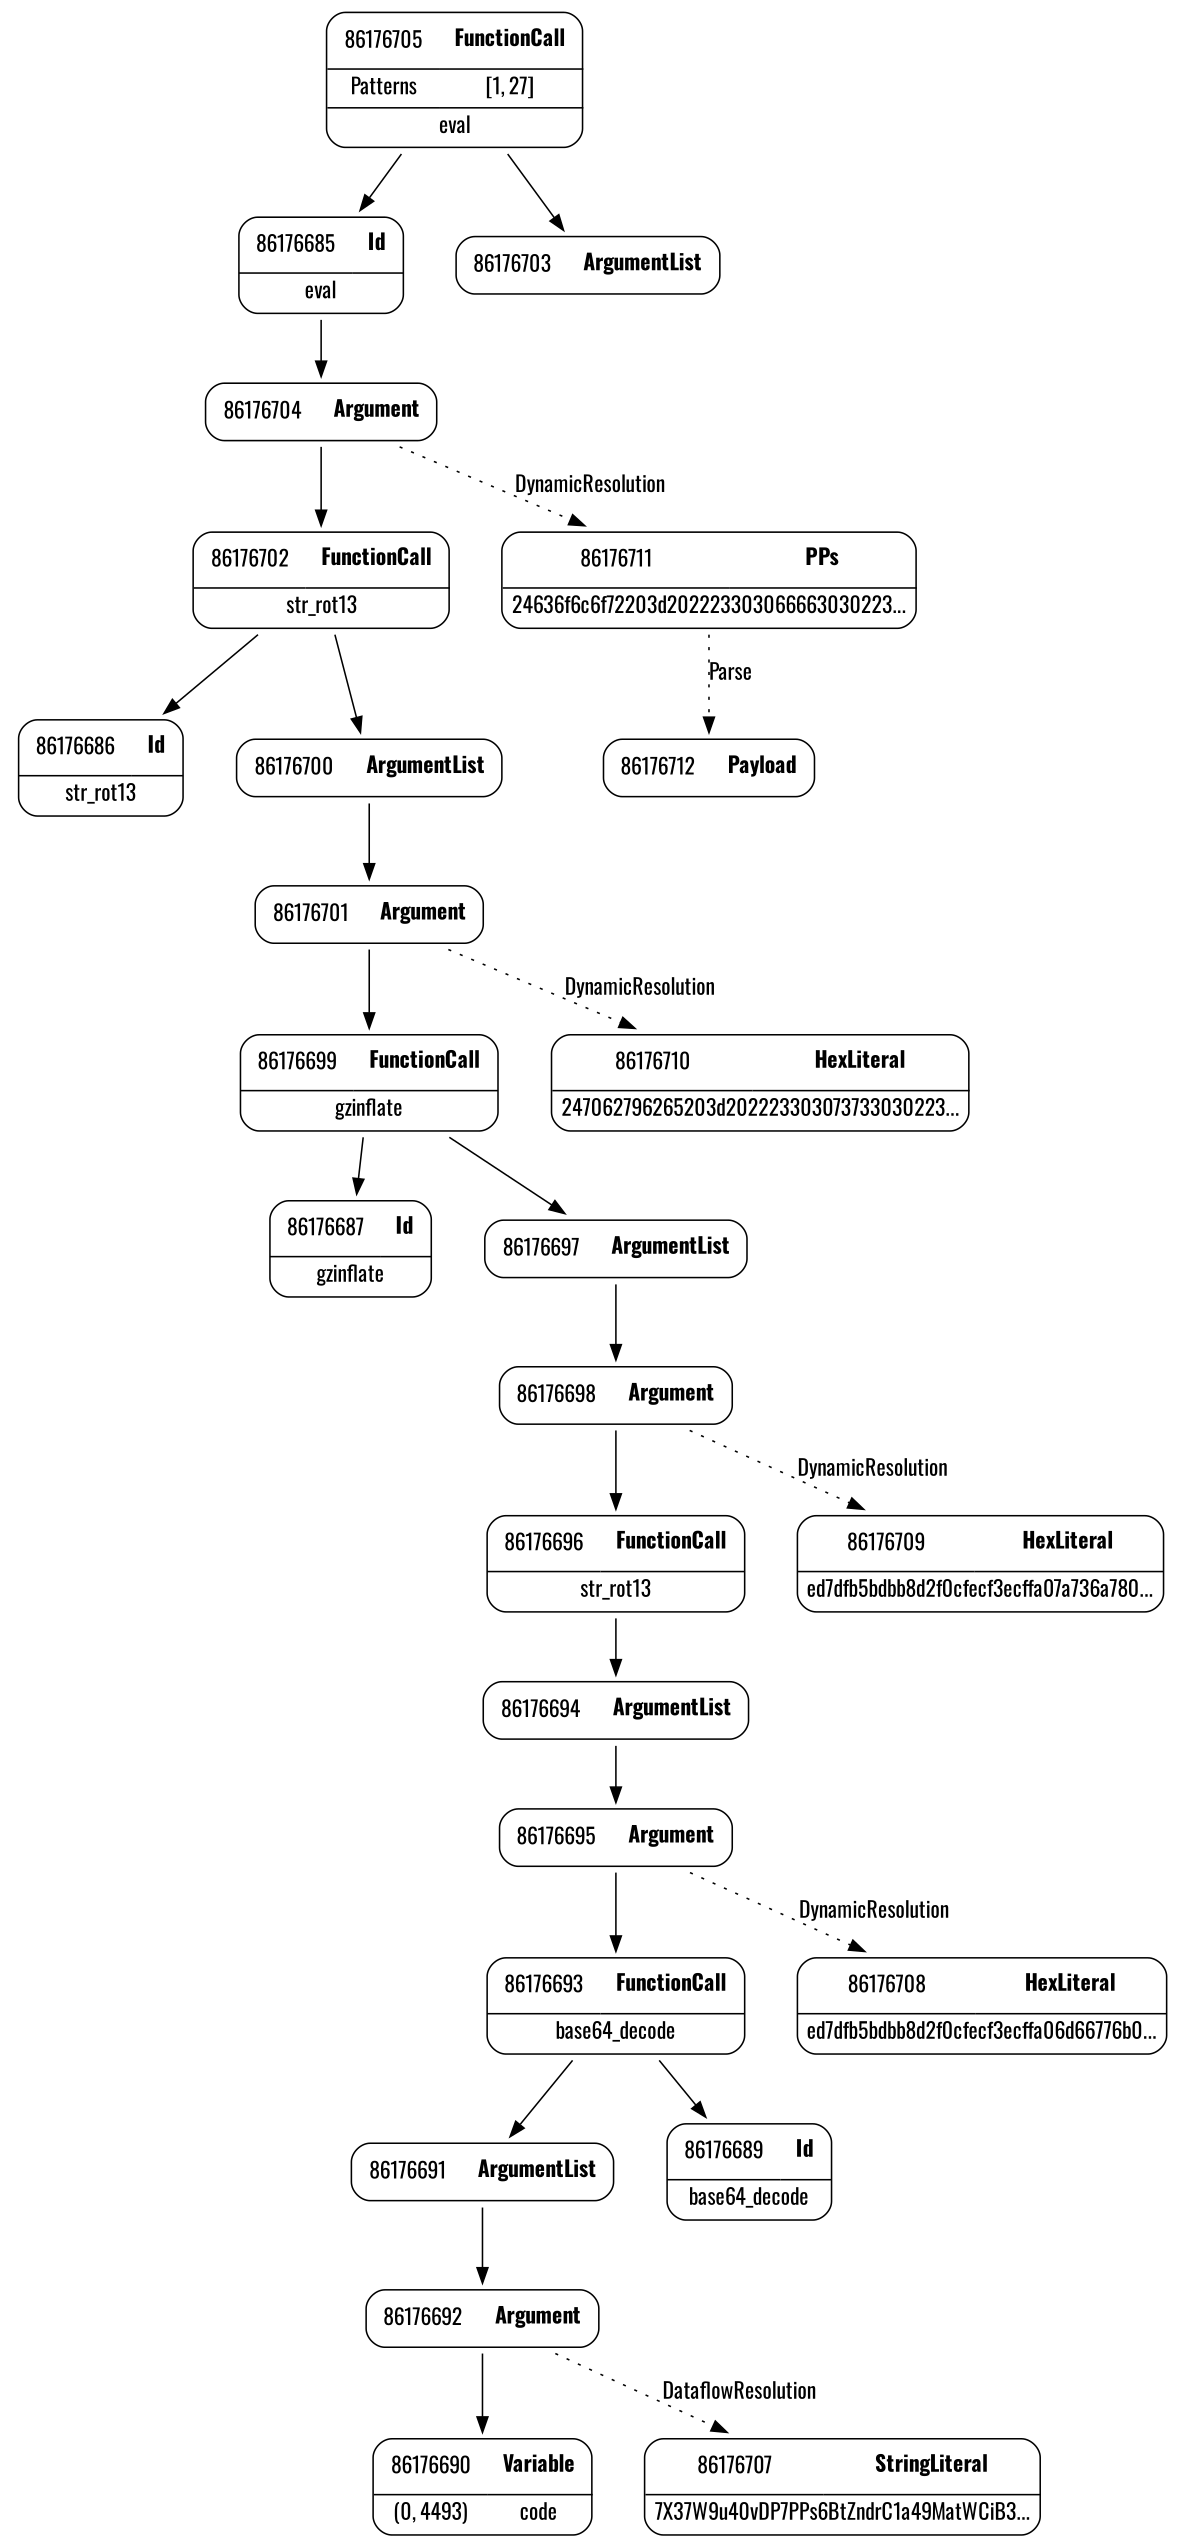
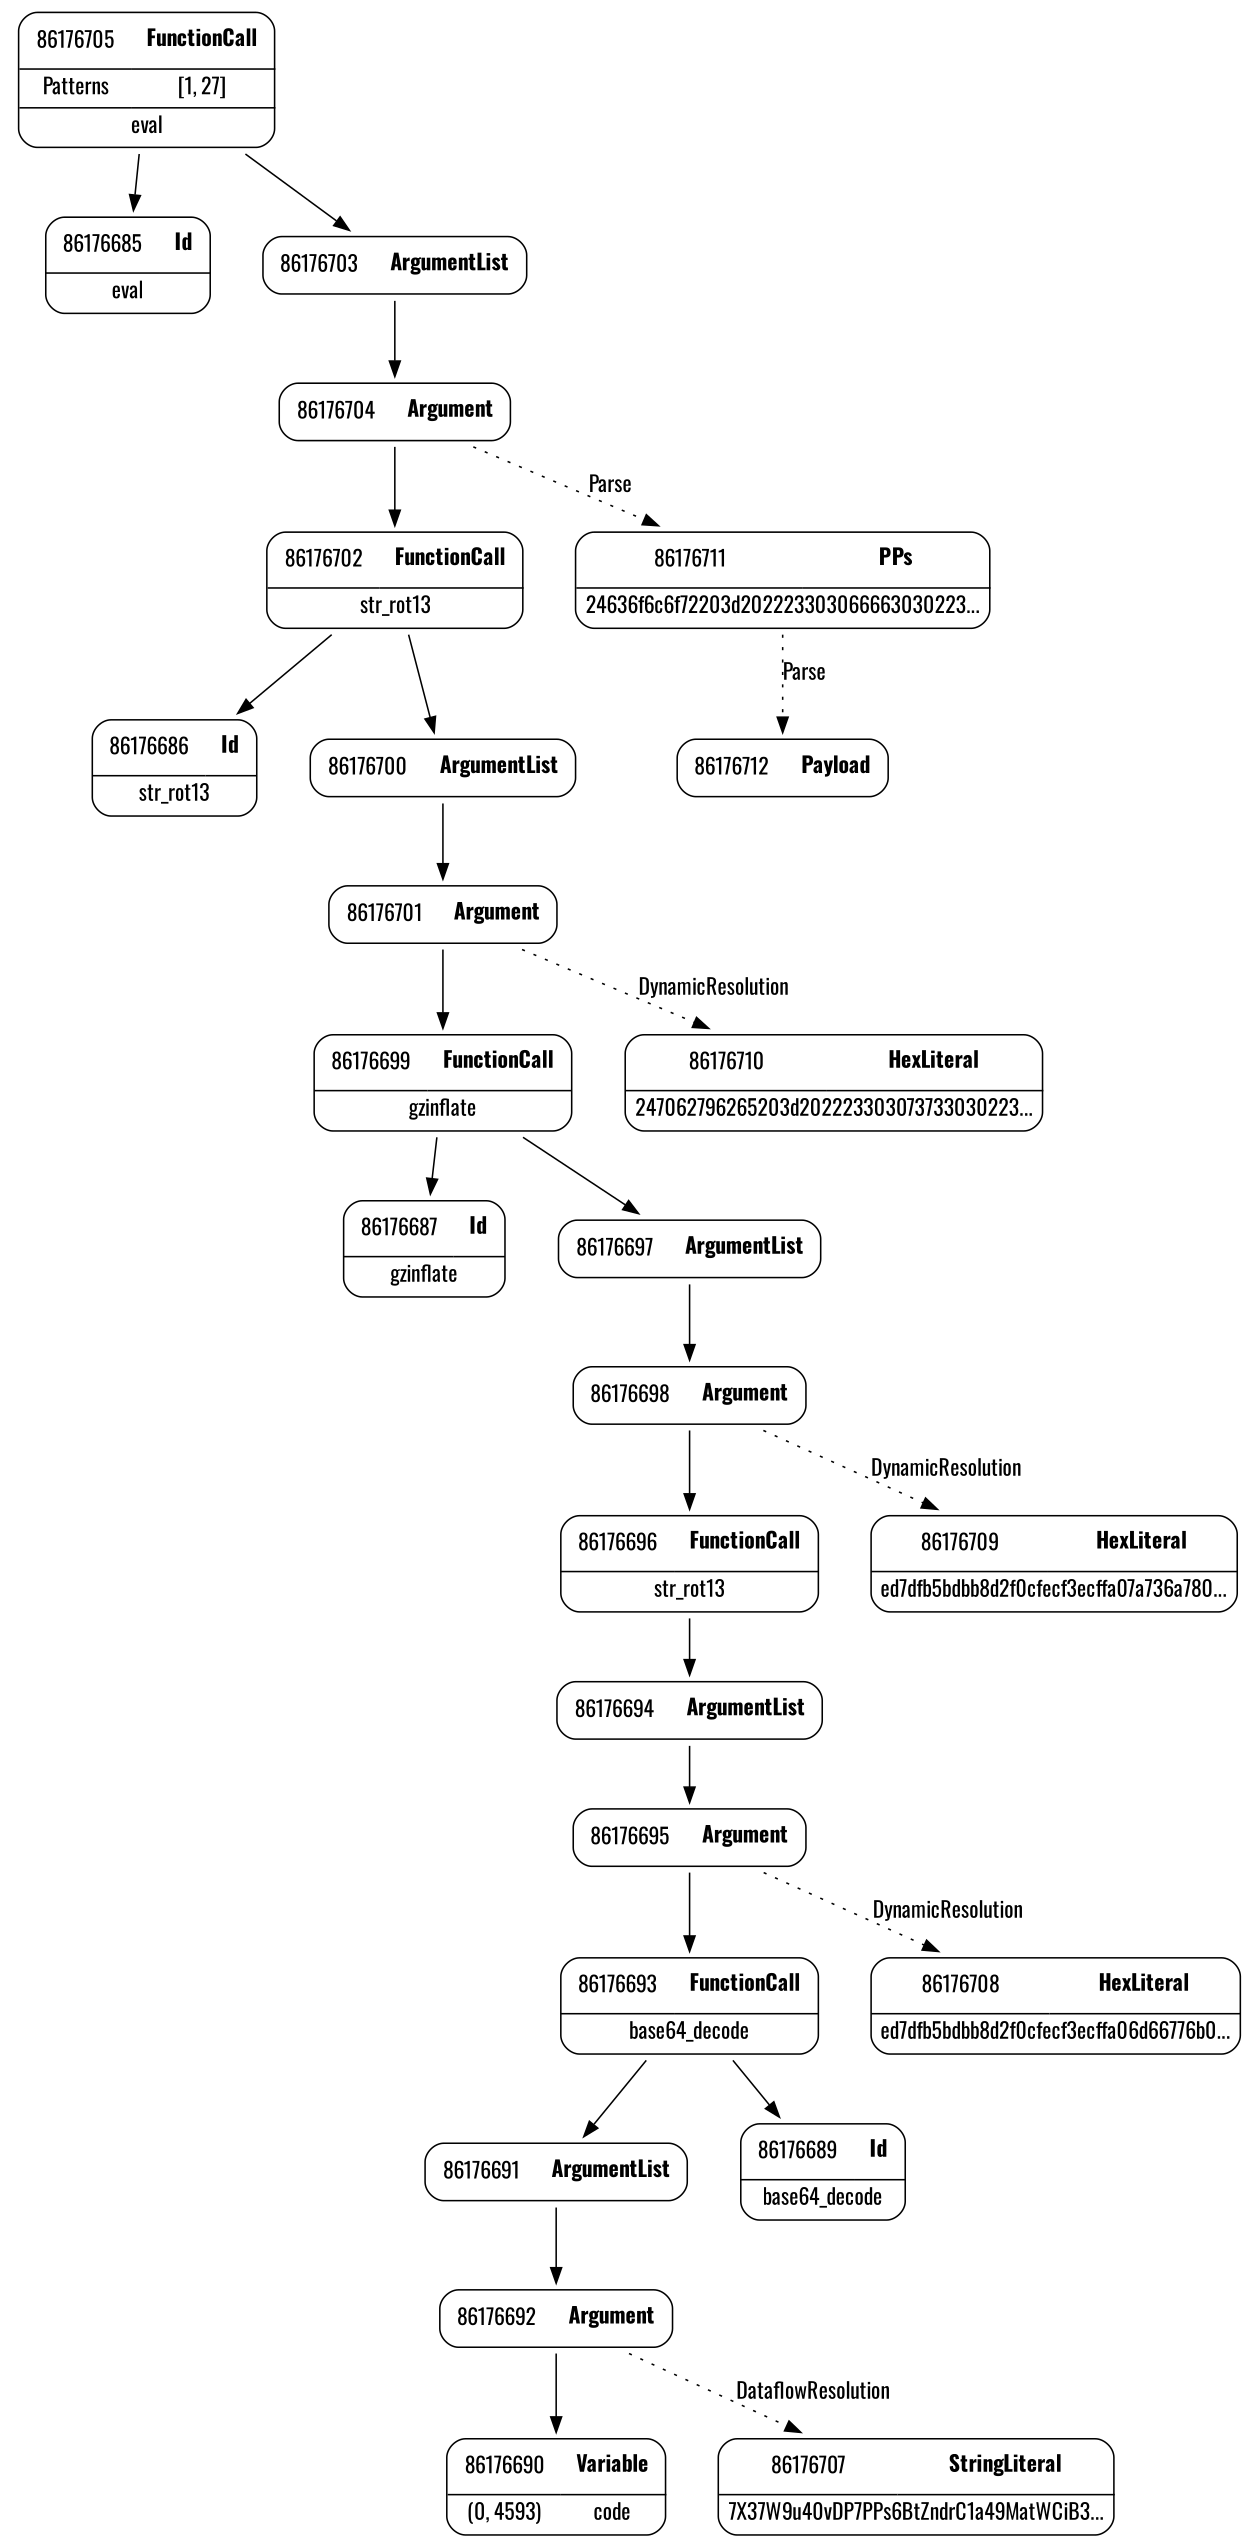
edge "86176685" -> "86176704": now "86176703" -> "86176704"
edge "86176704" -> "86176711": label "DynamicResolution" -> "Parse"
node "86176690": text "(0, 4493)" -> "(0, 4593)"
